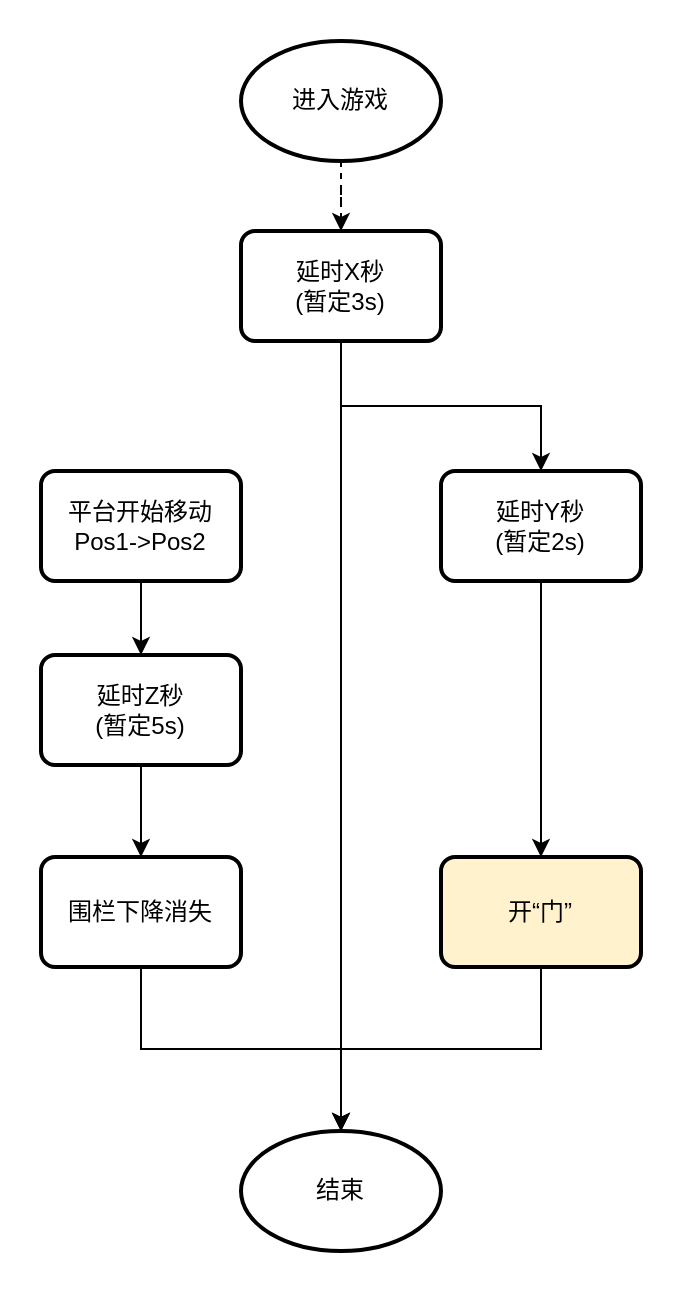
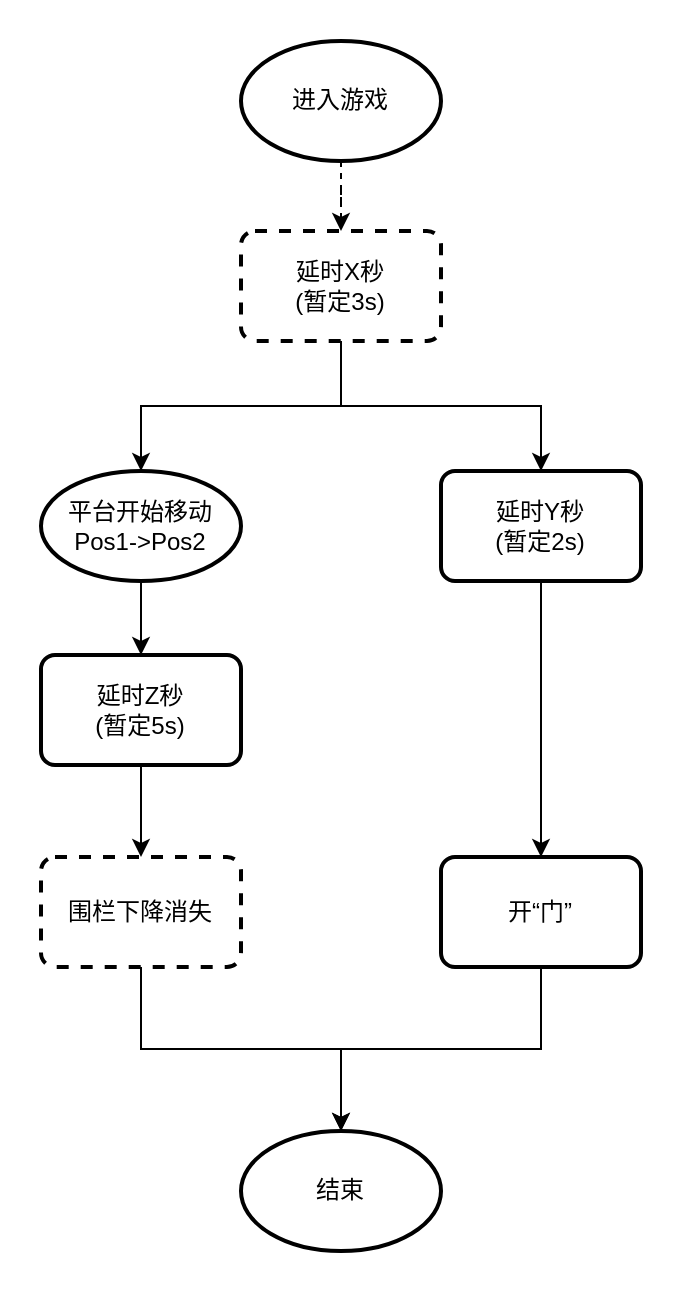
node "延时X秒 (暂定3s)": style solid -> dashed
node "平台开始移动 Pos1->Pos2": shape rounded rectangle -> ellipse
edge "延时X秒 (暂定3s)" -> "结束": now "延时X秒 (暂定3s)" -> "平台开始移动 Pos1->Pos2"
node "围栏下降消失": style solid -> dashed
node "开“门”": fillcolor #fff2cc -> #ffffff
